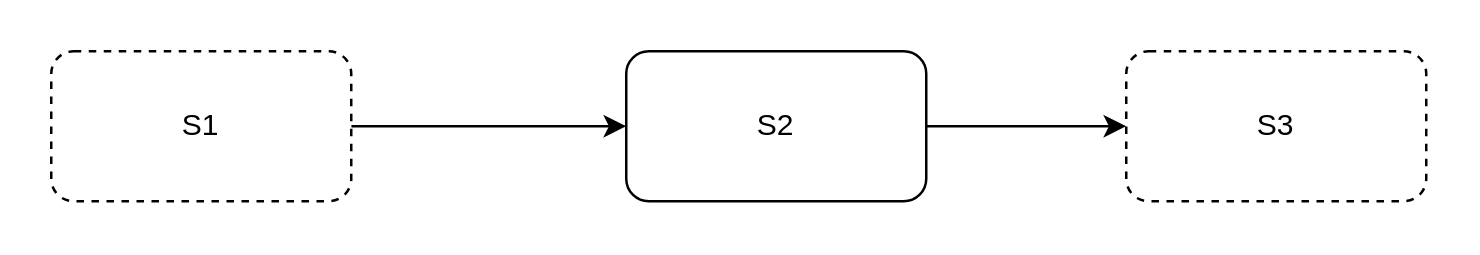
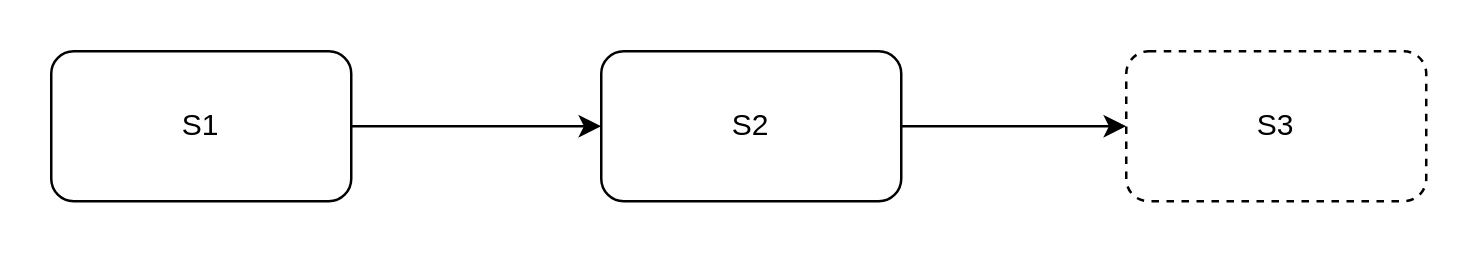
node "S1": style dashed -> solid
node "S2": moved (776, 126) -> (751, 126)
